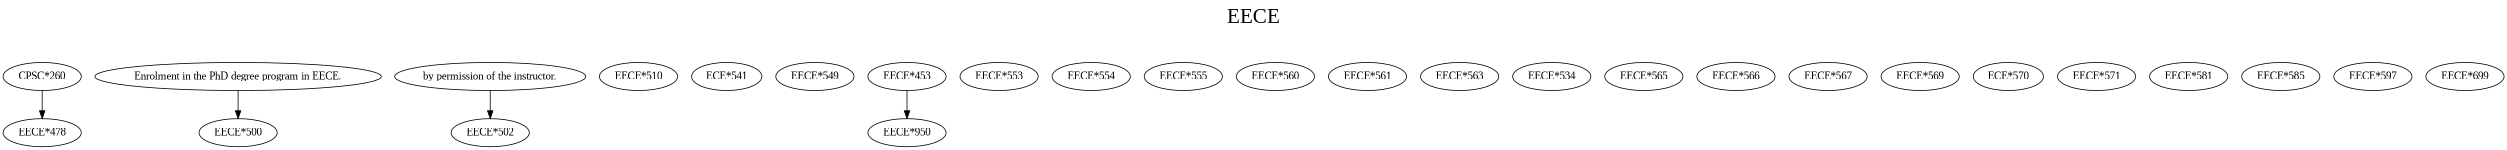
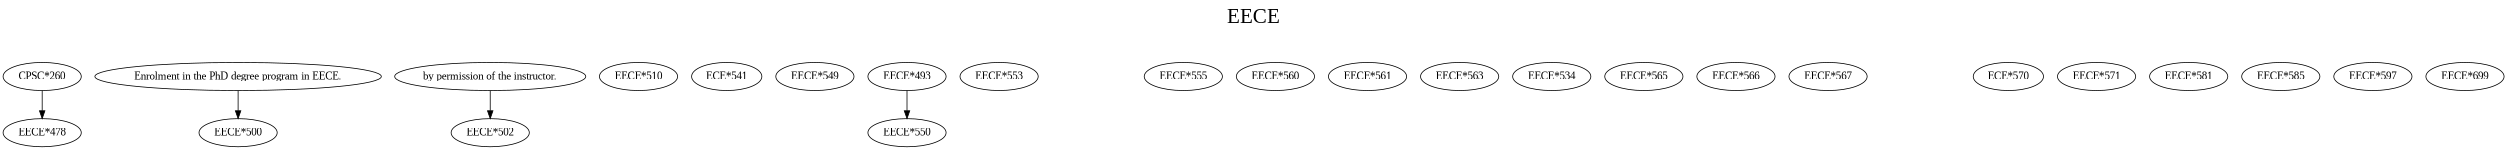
node "EECE*453": label "EECE*453" -> "EECE*493"
node "EECE*554": removed
node "EECE*569": removed
node "EECE*950": label "EECE*950" -> "EECE*550"
